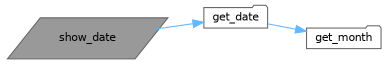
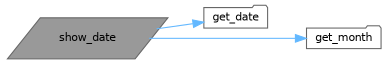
edge "get_date" -> "get_month": now "show_date" -> "get_month"
